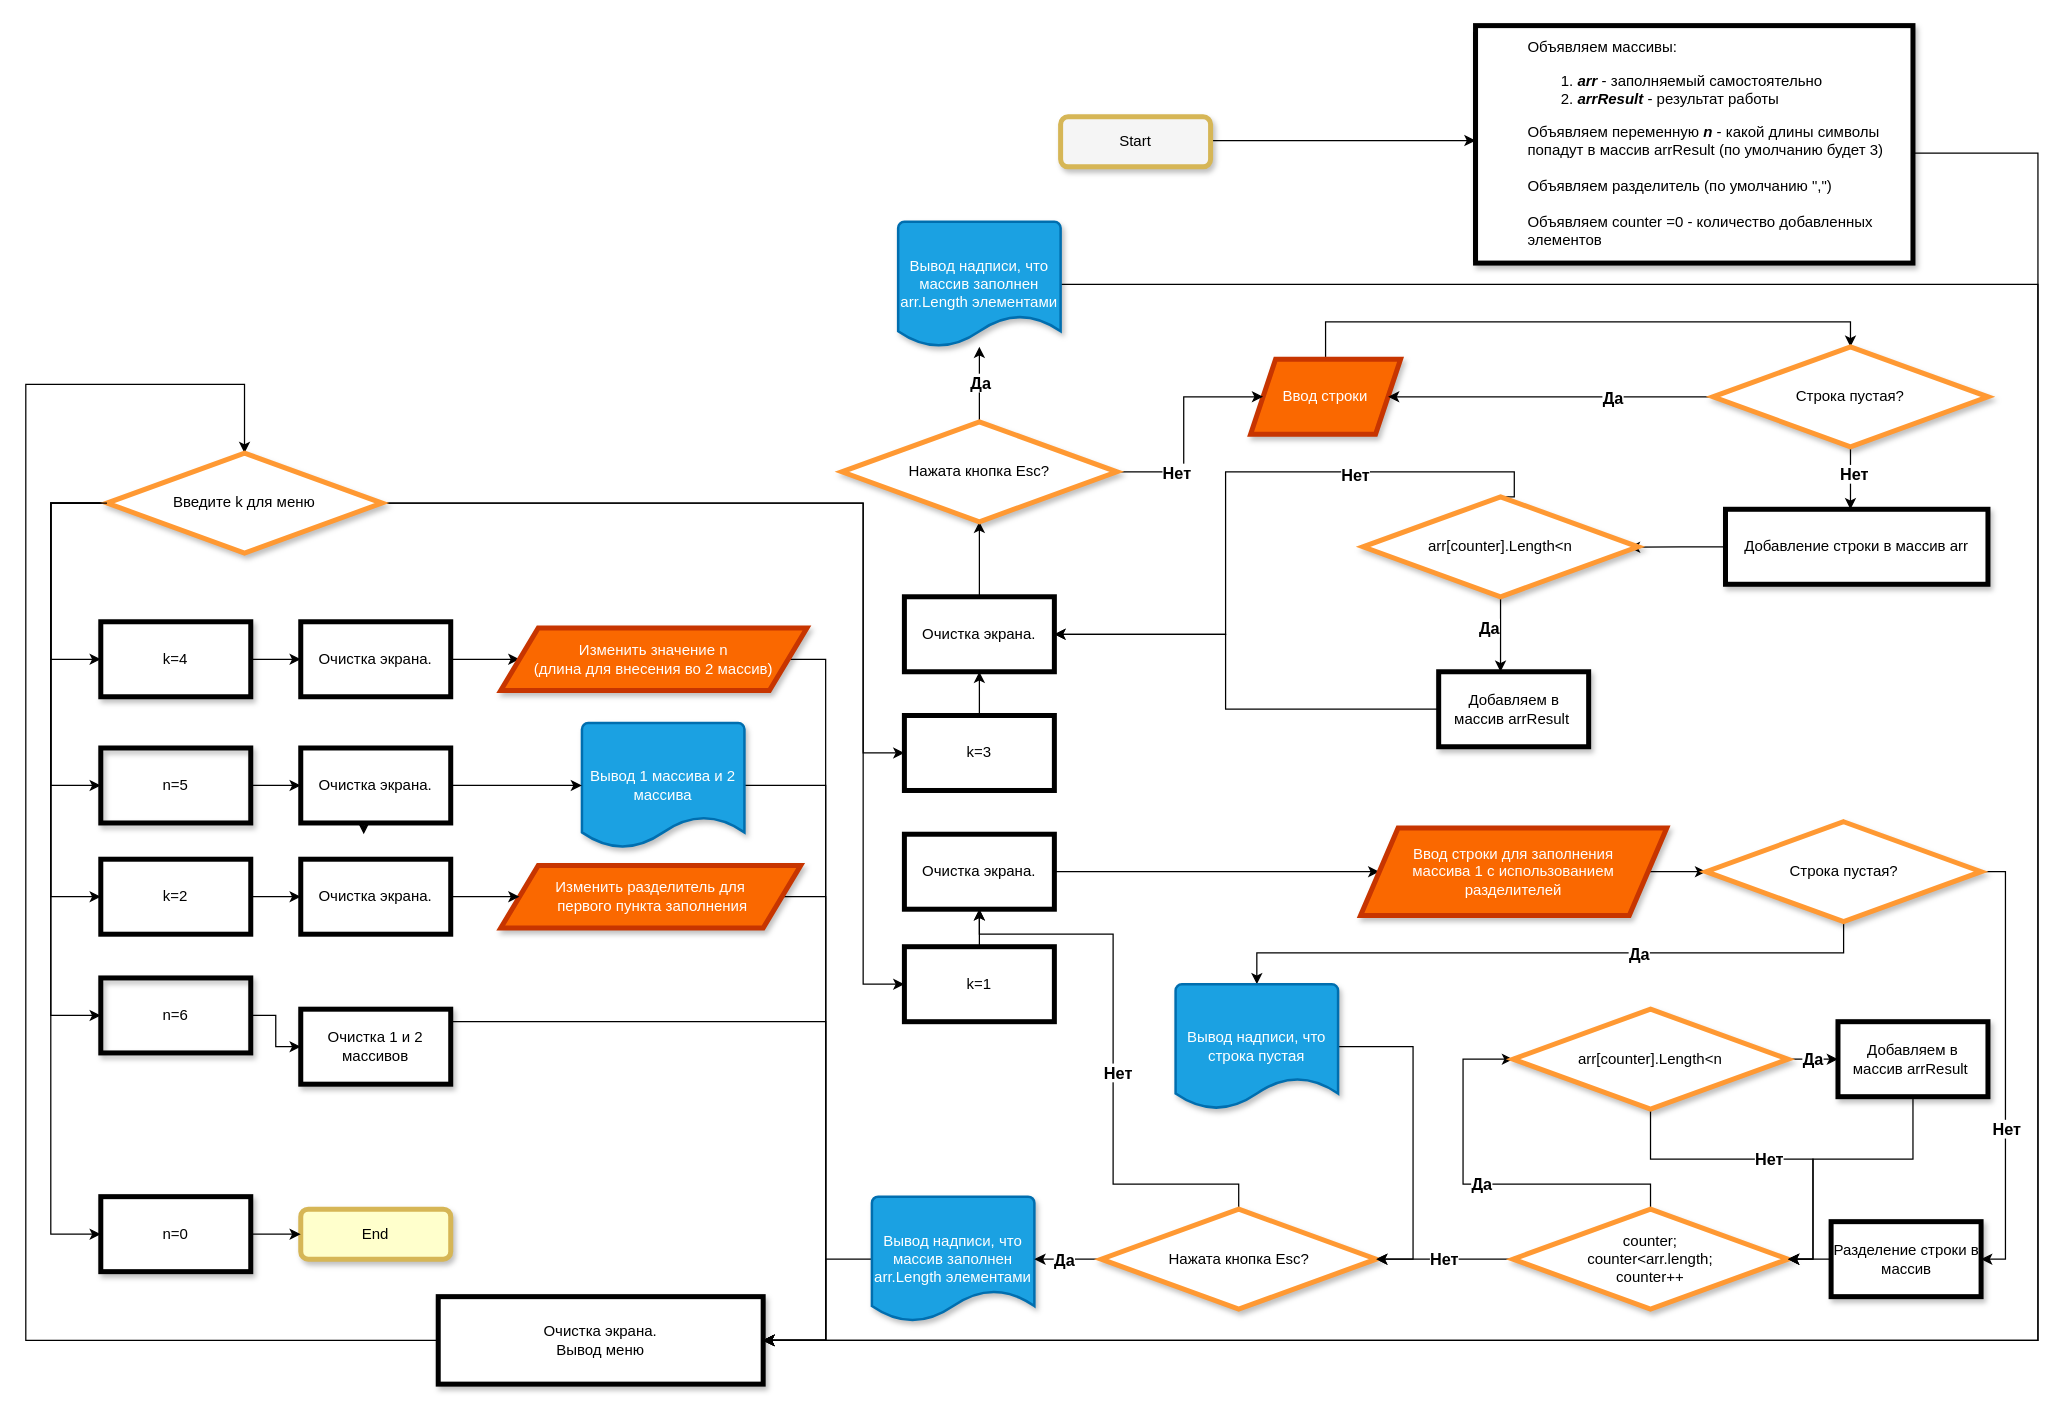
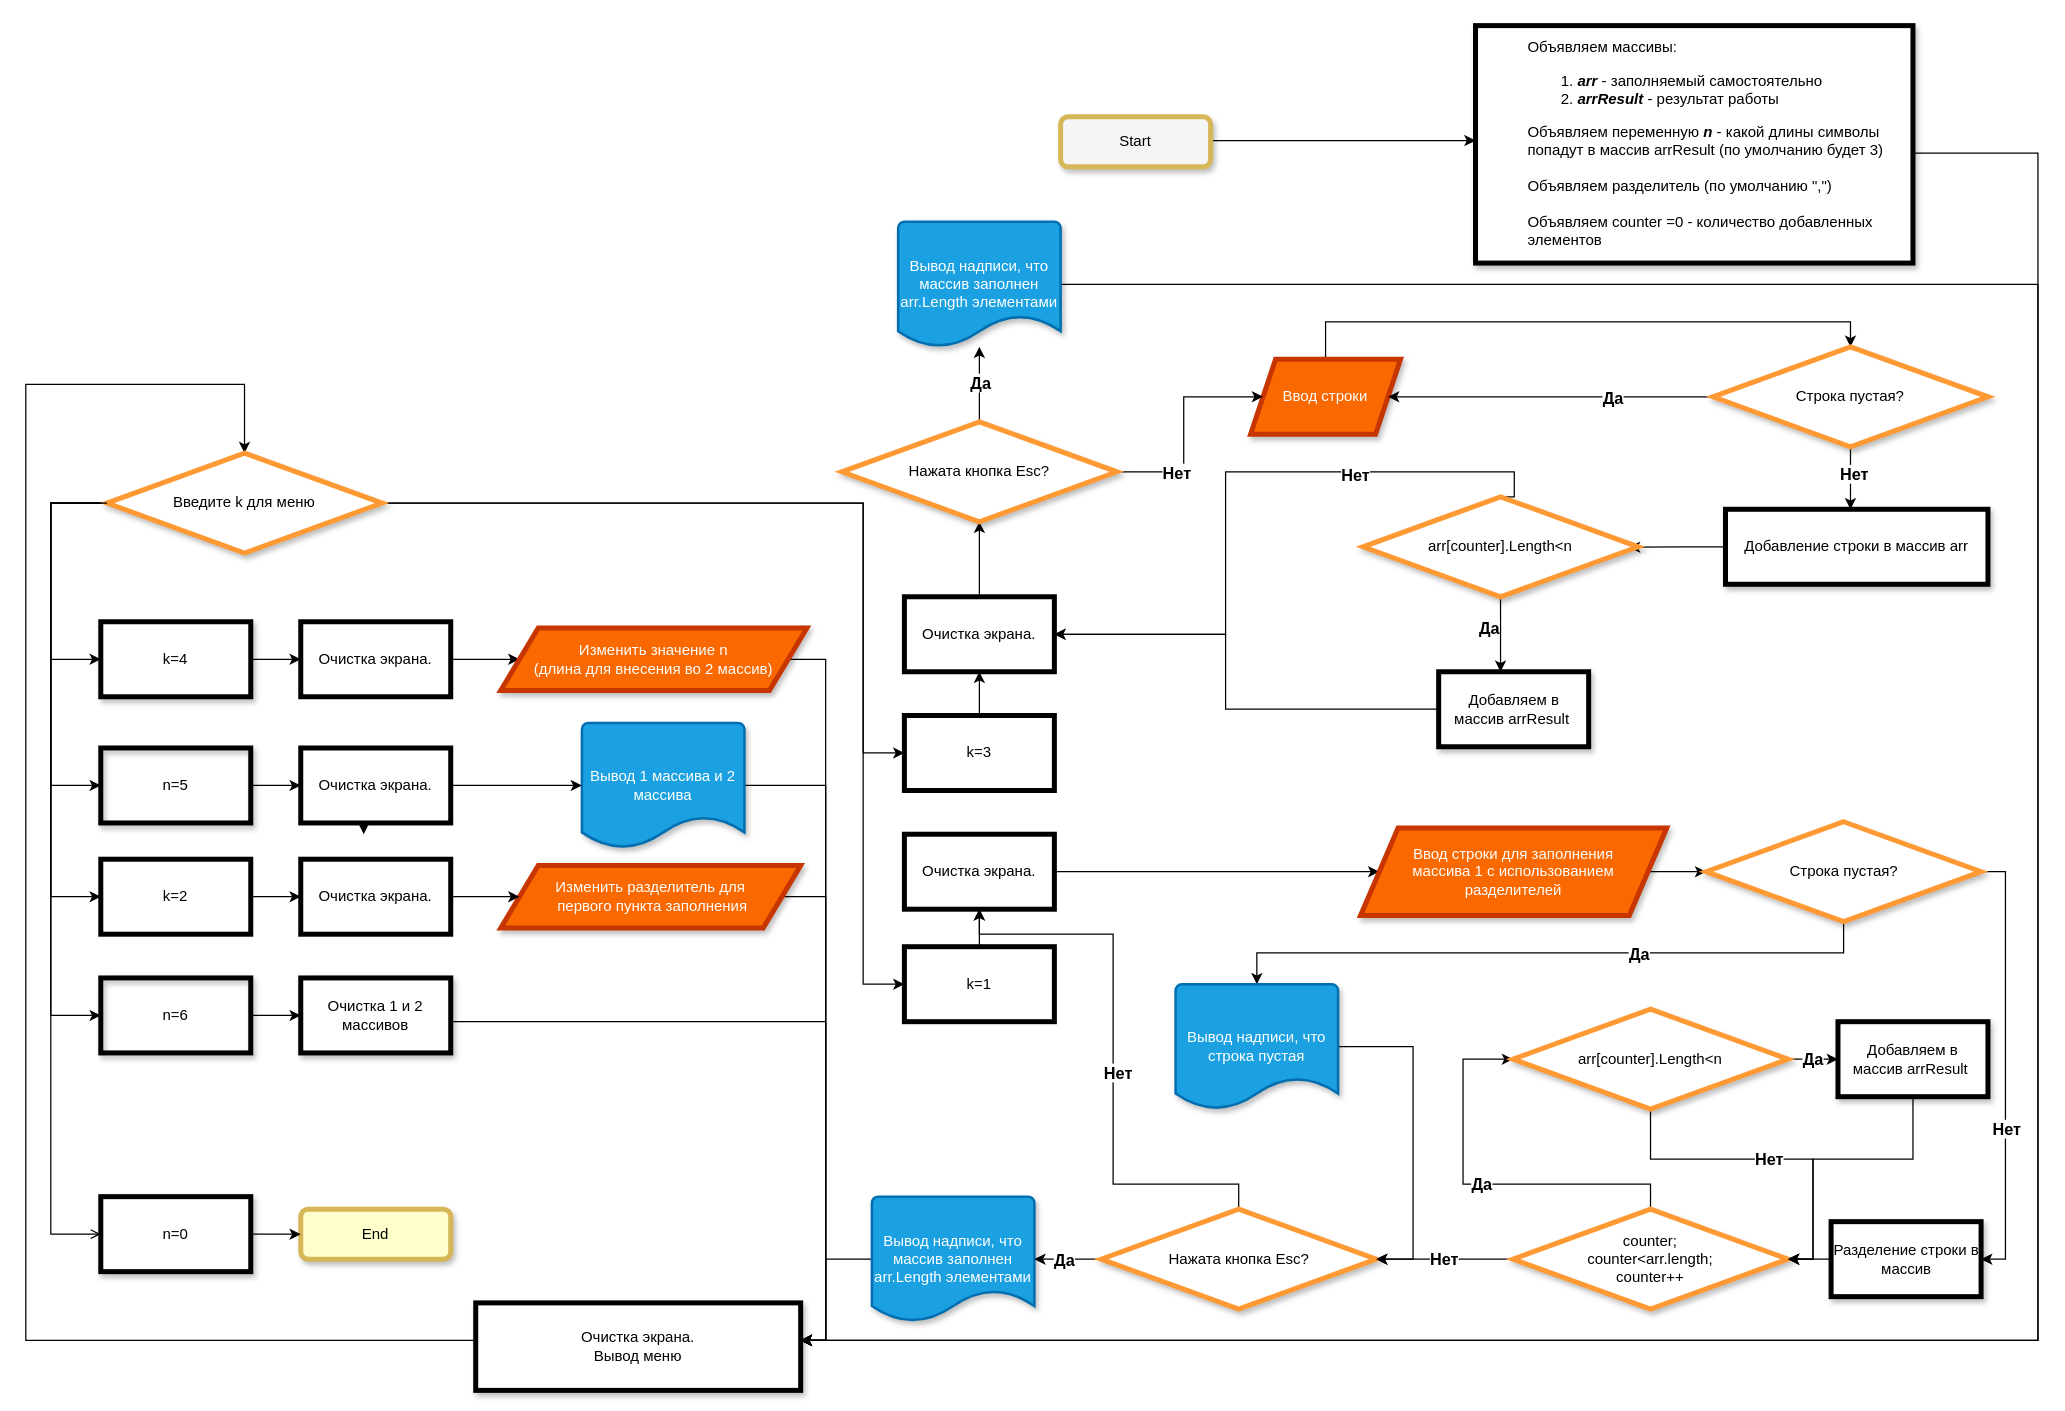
node "Очистка 1 и 2 массивов": moved (376, 1047) -> (376, 1016)
edge "Введите k для меню" -> "n=0": arrowhead classic -> open
node "Очистка экрана. Вывод меню": moved (601, 1341) -> (638, 1347)
